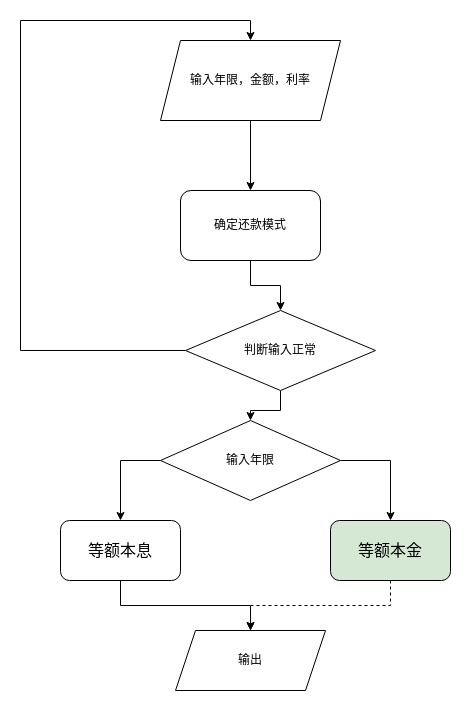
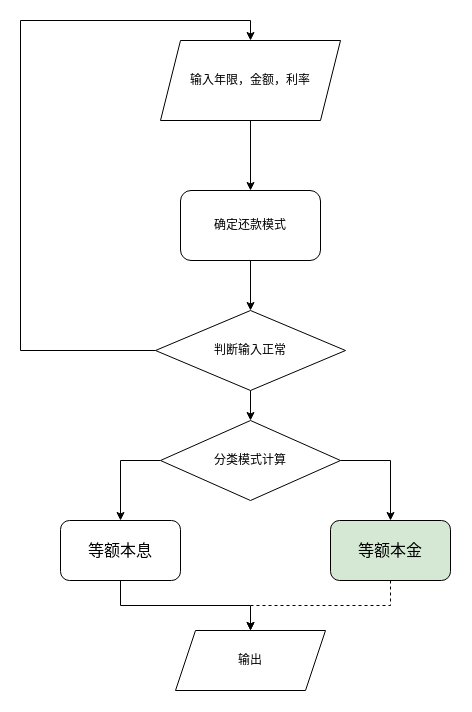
node "判断输入正常": moved (281, 351) -> (251, 351)
node "输入年限": label "输入年限" -> "分类模式计算"
